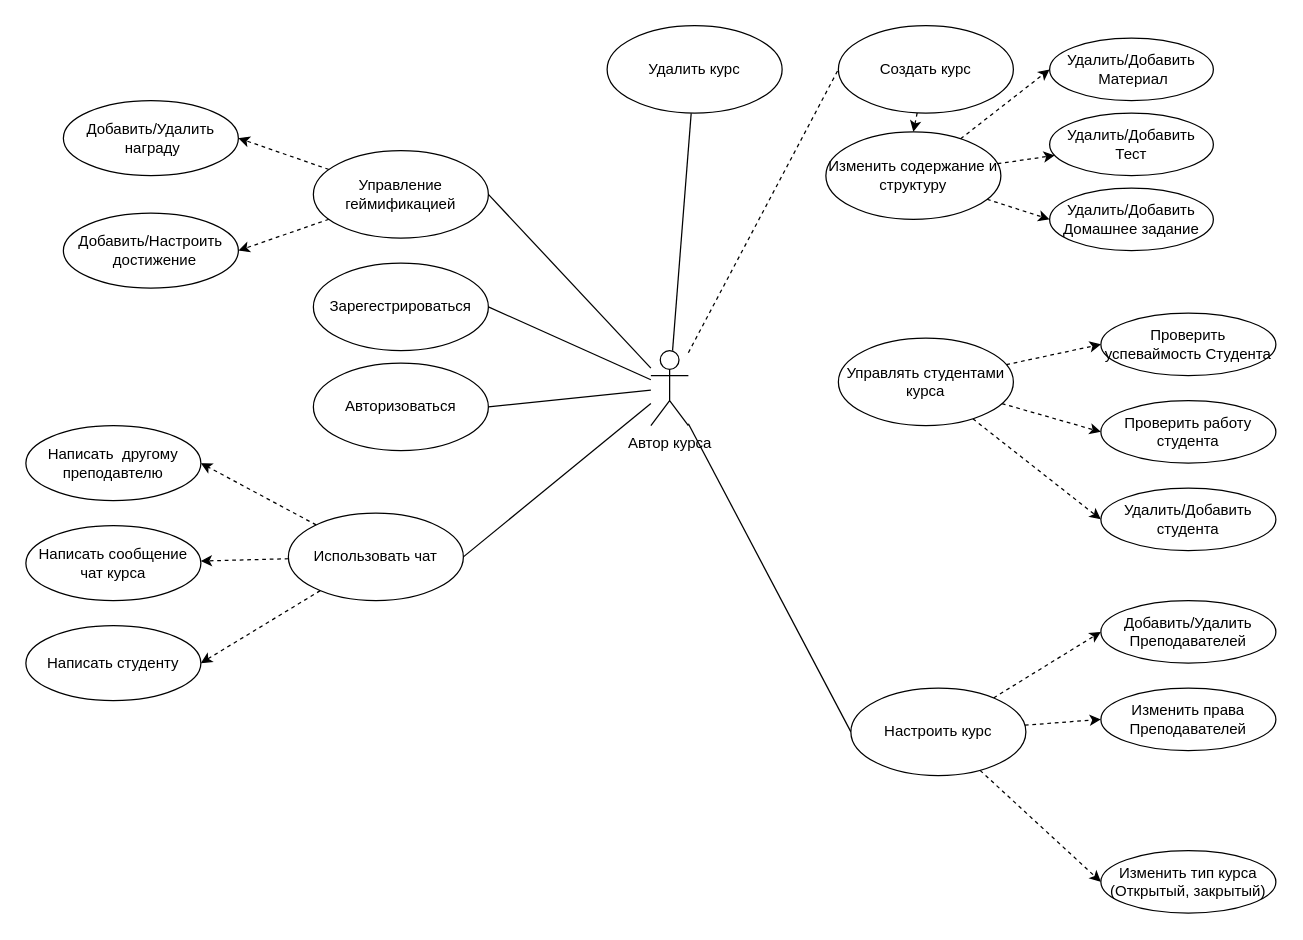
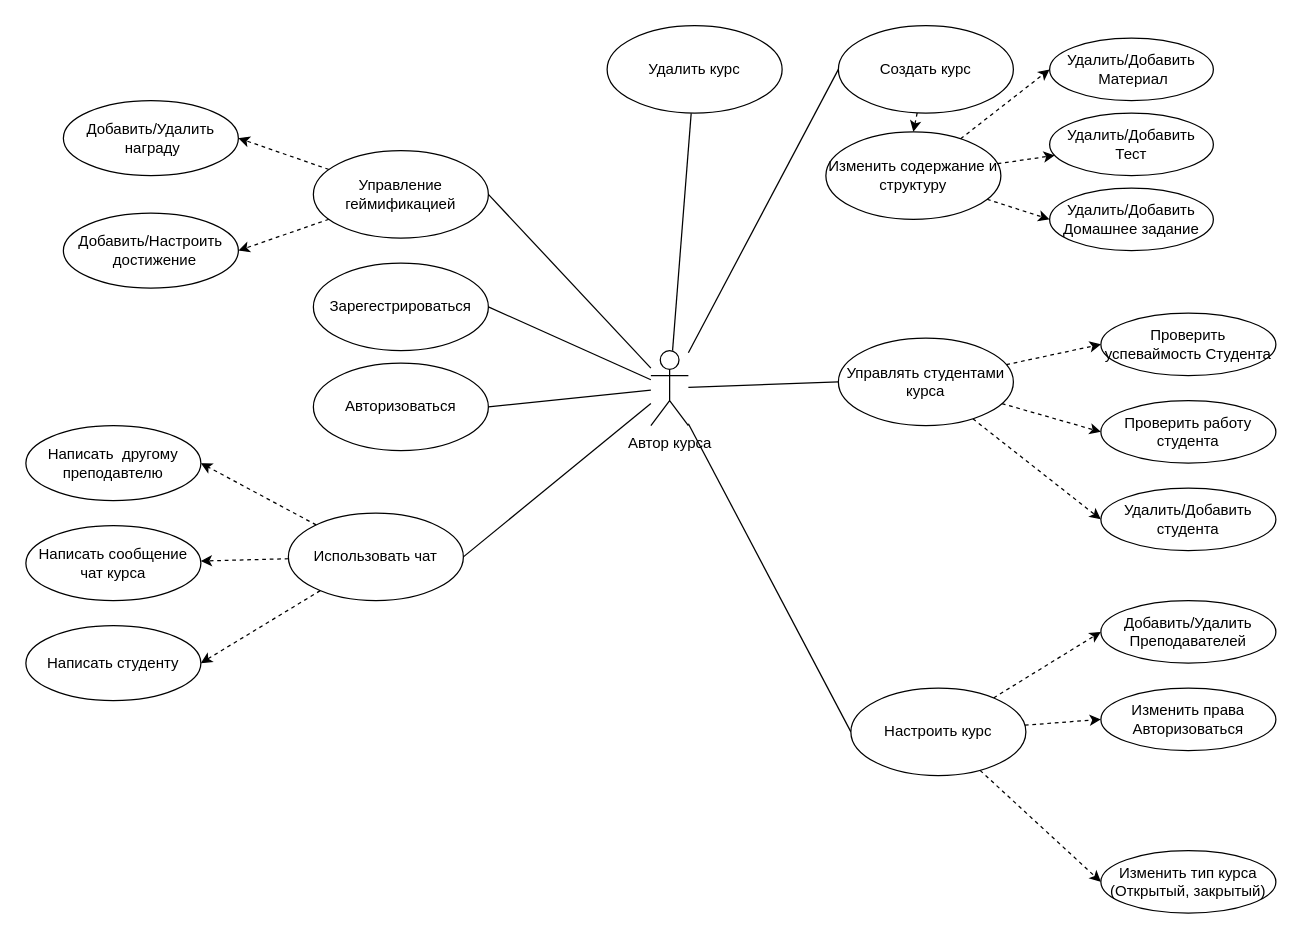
edge "Создать курс" -- "Автор курса": style dashed -> solid
edge "Управлять студентами курса" -- "Автор курса": added
node "Изменить права Преподавателей": label "Изменить права Преподавателей" -> "Изменить права Авторизоваться"
